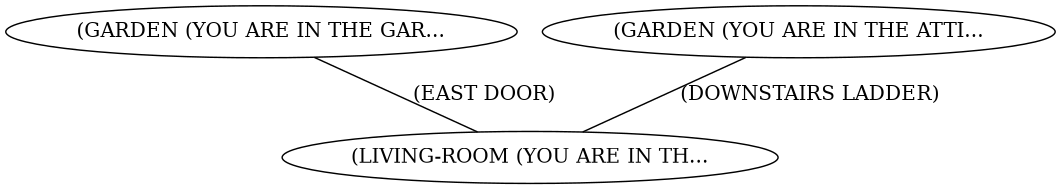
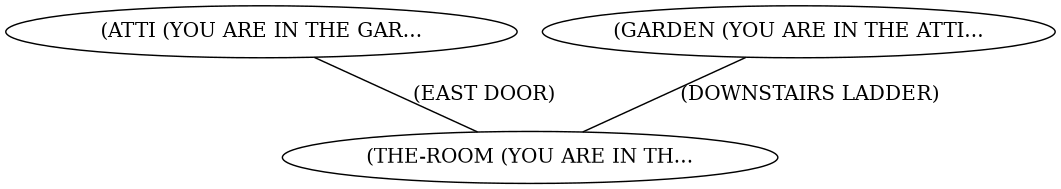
node "(GARDEN (YOU ARE IN THE GAR...": label "(GARDEN (YOU ARE IN THE GAR..." -> "(ATTI (YOU ARE IN THE GAR..."
node "(LIVING-ROOM (YOU ARE IN TH...": label "(LIVING-ROOM (YOU ARE IN TH..." -> "(THE-ROOM (YOU ARE IN TH..."
